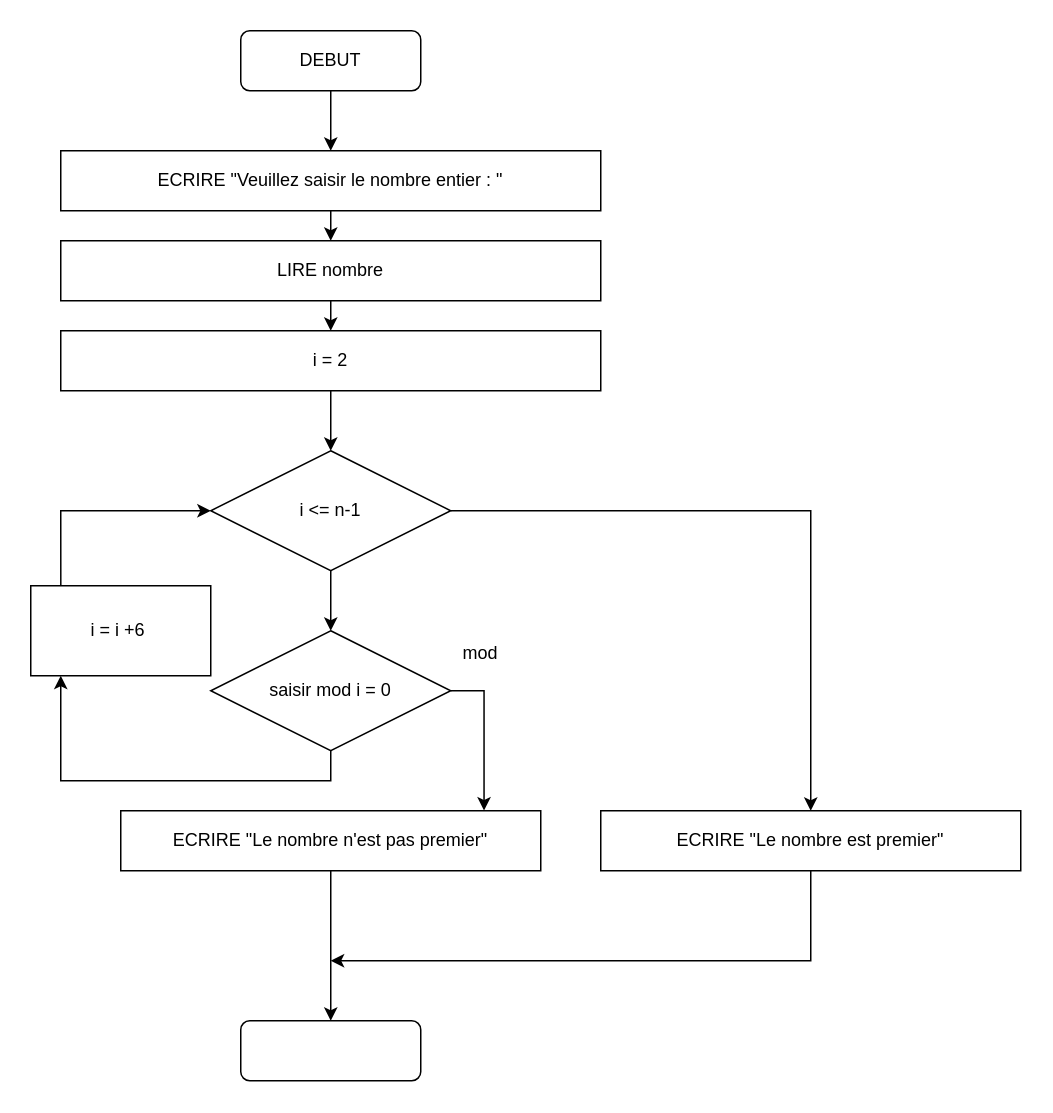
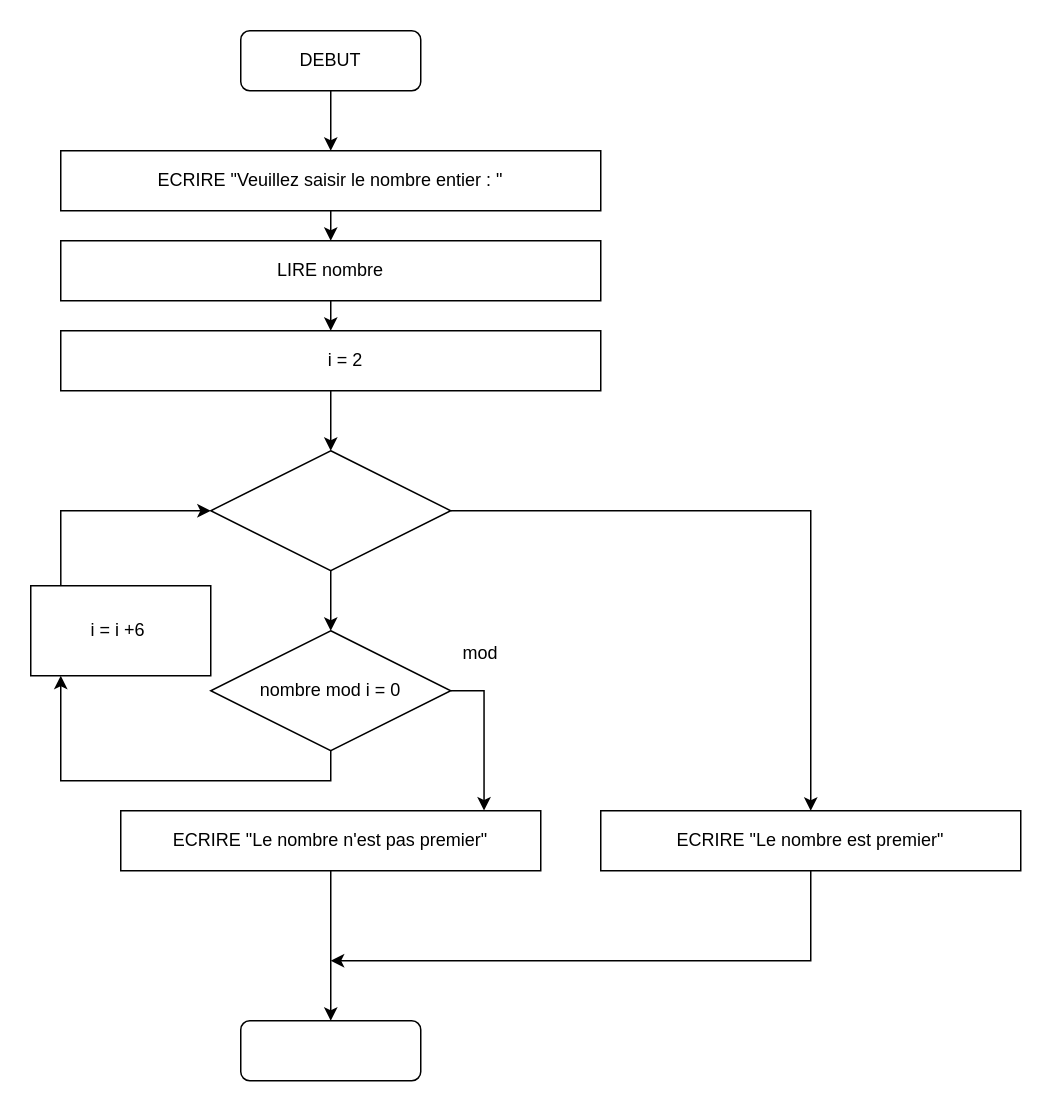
node "i = 2": moved (331, 361) -> (346, 361)
node "i <= n-1": removed
node "saisir mod i = 0": label "saisir mod i = 0" -> "nombre mod i = 0"
